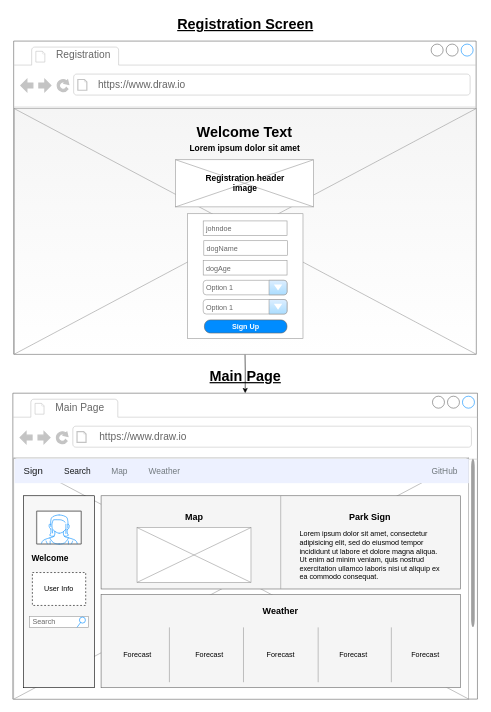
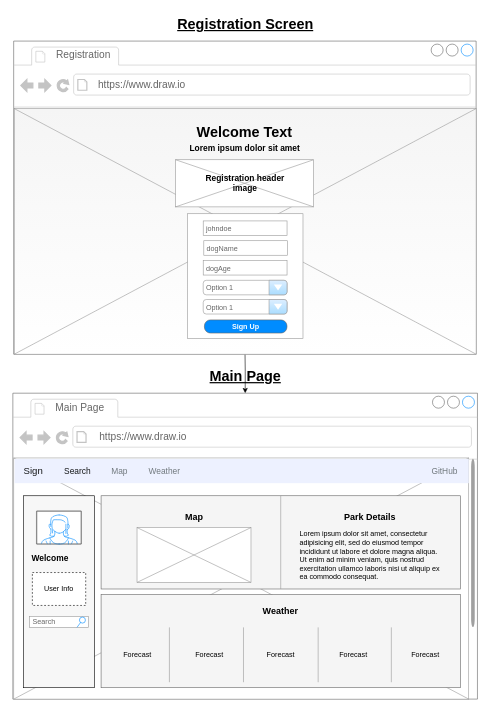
node "Park Sign": label "Park Sign" -> "Park Details"
